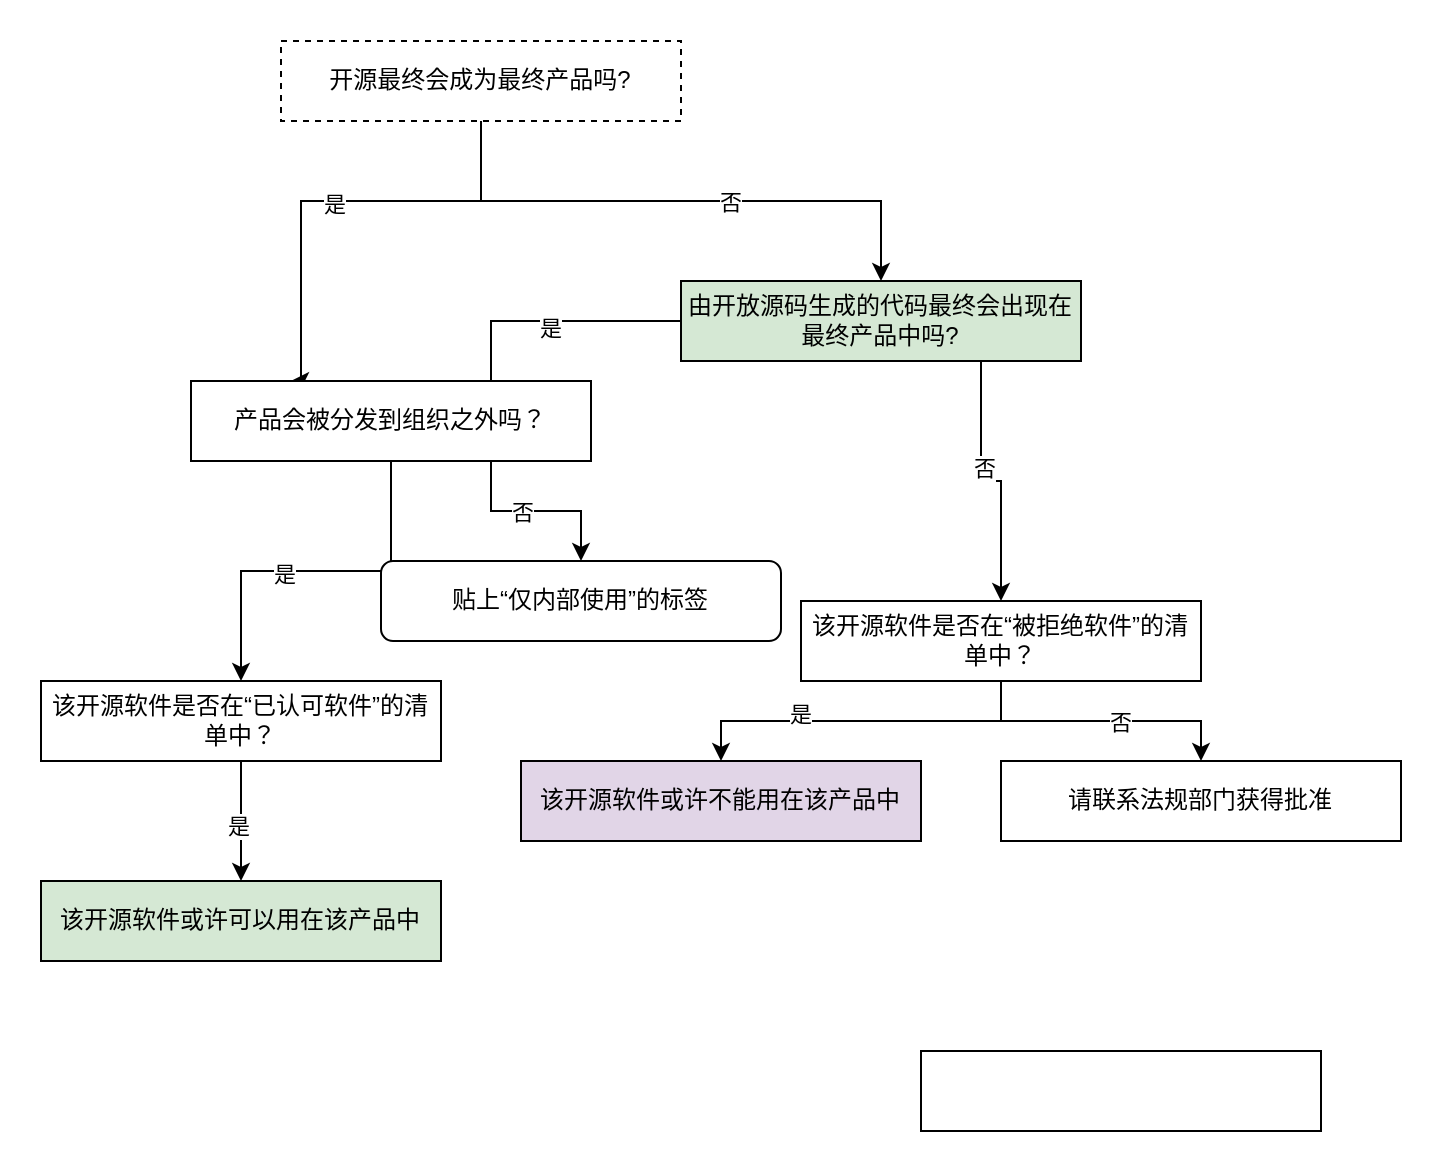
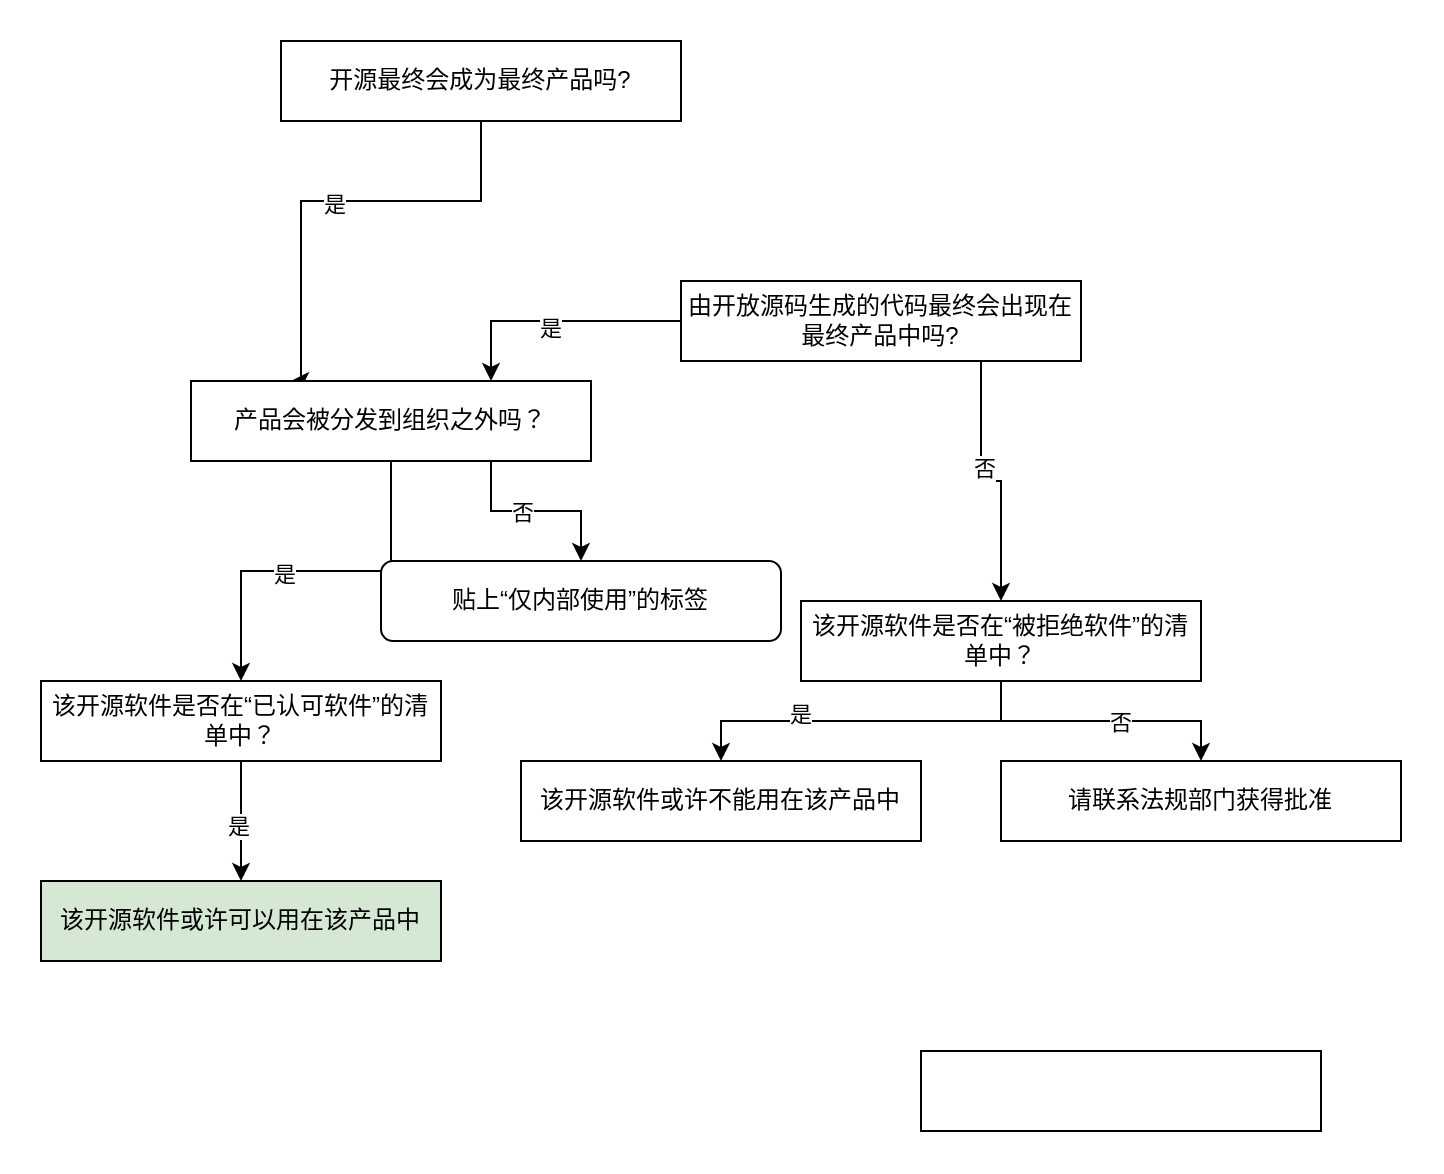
node "开源最终会成为最终产品吗?": style dashed -> solid
edge "开源最终会成为最终产品吗?" -> "由开放源码生成的代码最终会出现在最终产品中吗?": removed, label "否"
node "由开放源码生成的代码最终会出现在最终产品中吗?": fillcolor #d5e8d4 -> #ffffff
edge "由开放源码生成的代码最终会出现在最终产品中吗?" -- "产品会被分发到组织之外吗？": arrowhead none -> classic
node "该开源软件或许不能用在该产品中": fillcolor #e1d5e7 -> #ffffff
